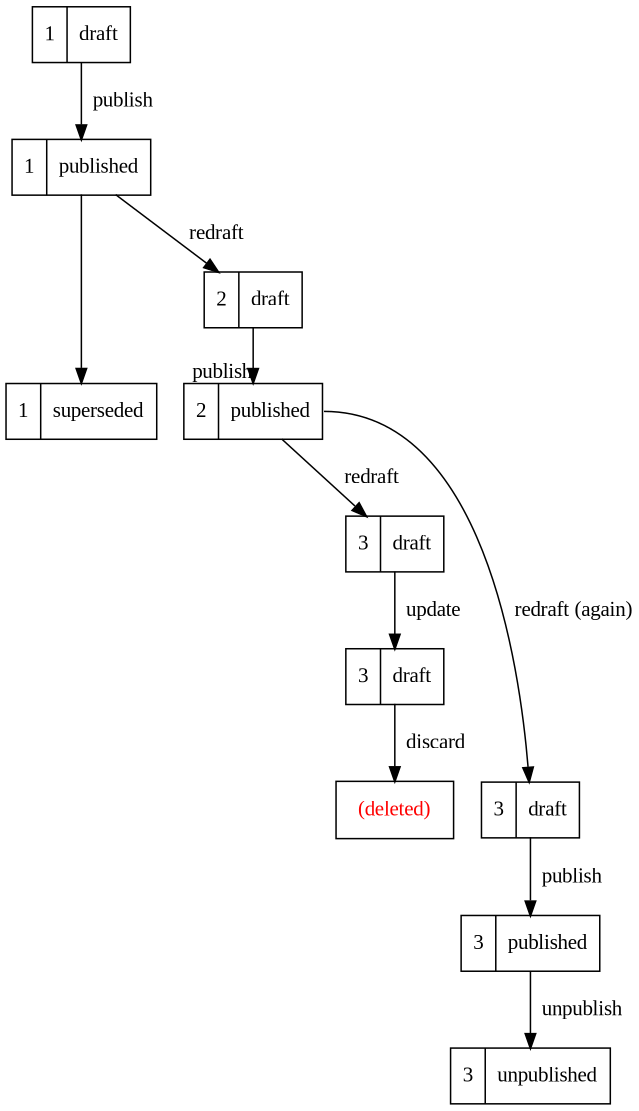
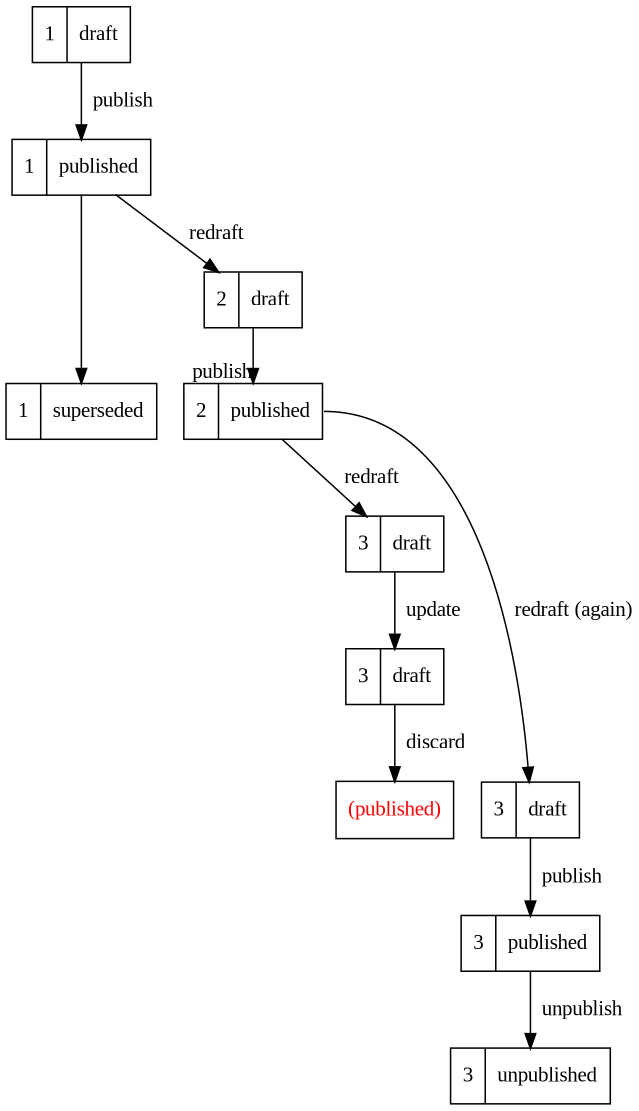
node "(deleted)": label "(deleted)" -> "(published)"
